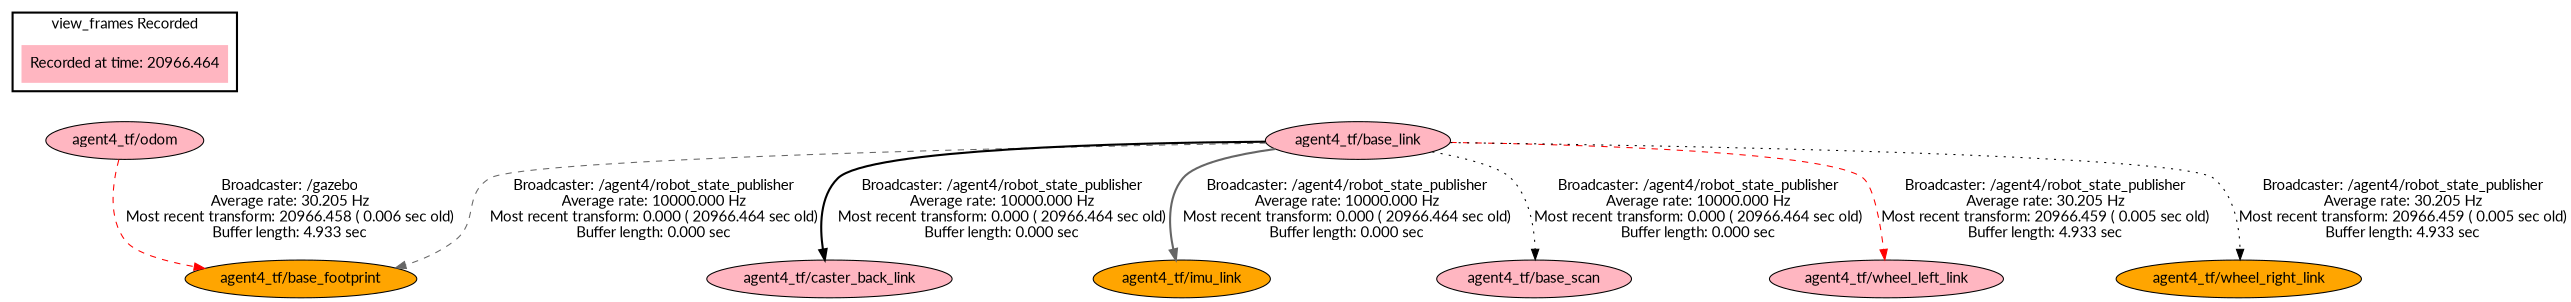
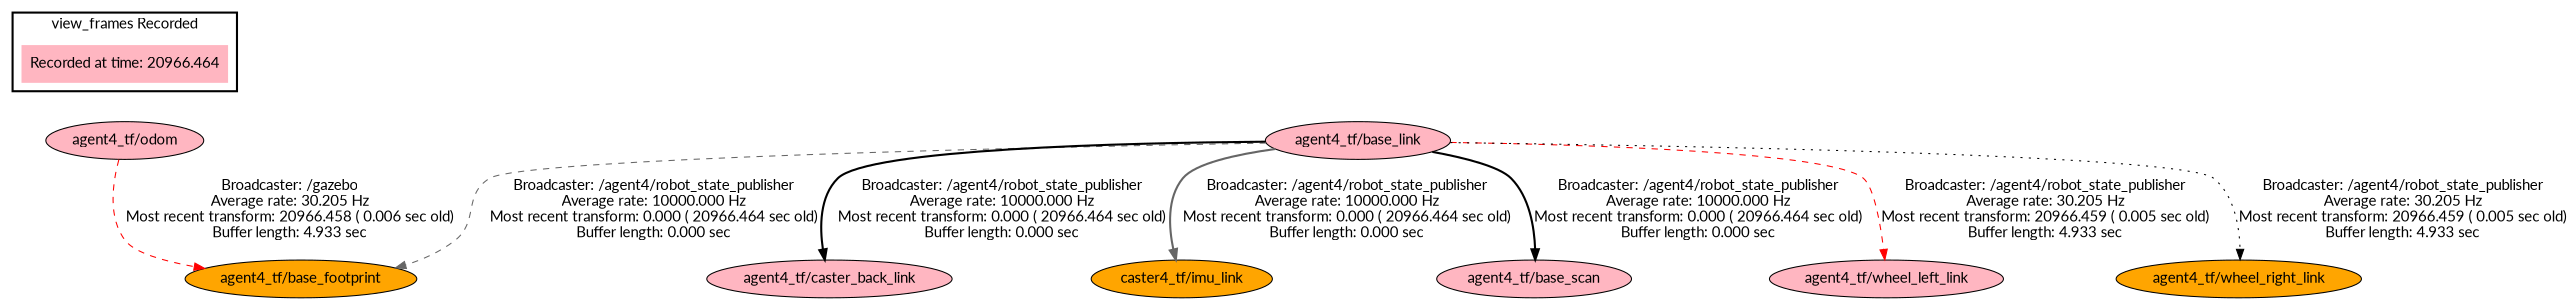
edge "agent4_tf/base_link" -> "agent4_tf/base_scan": style dotted -> bold
node "agent4_tf/imu_link": label "agent4_tf/imu_link" -> "caster4_tf/imu_link"
